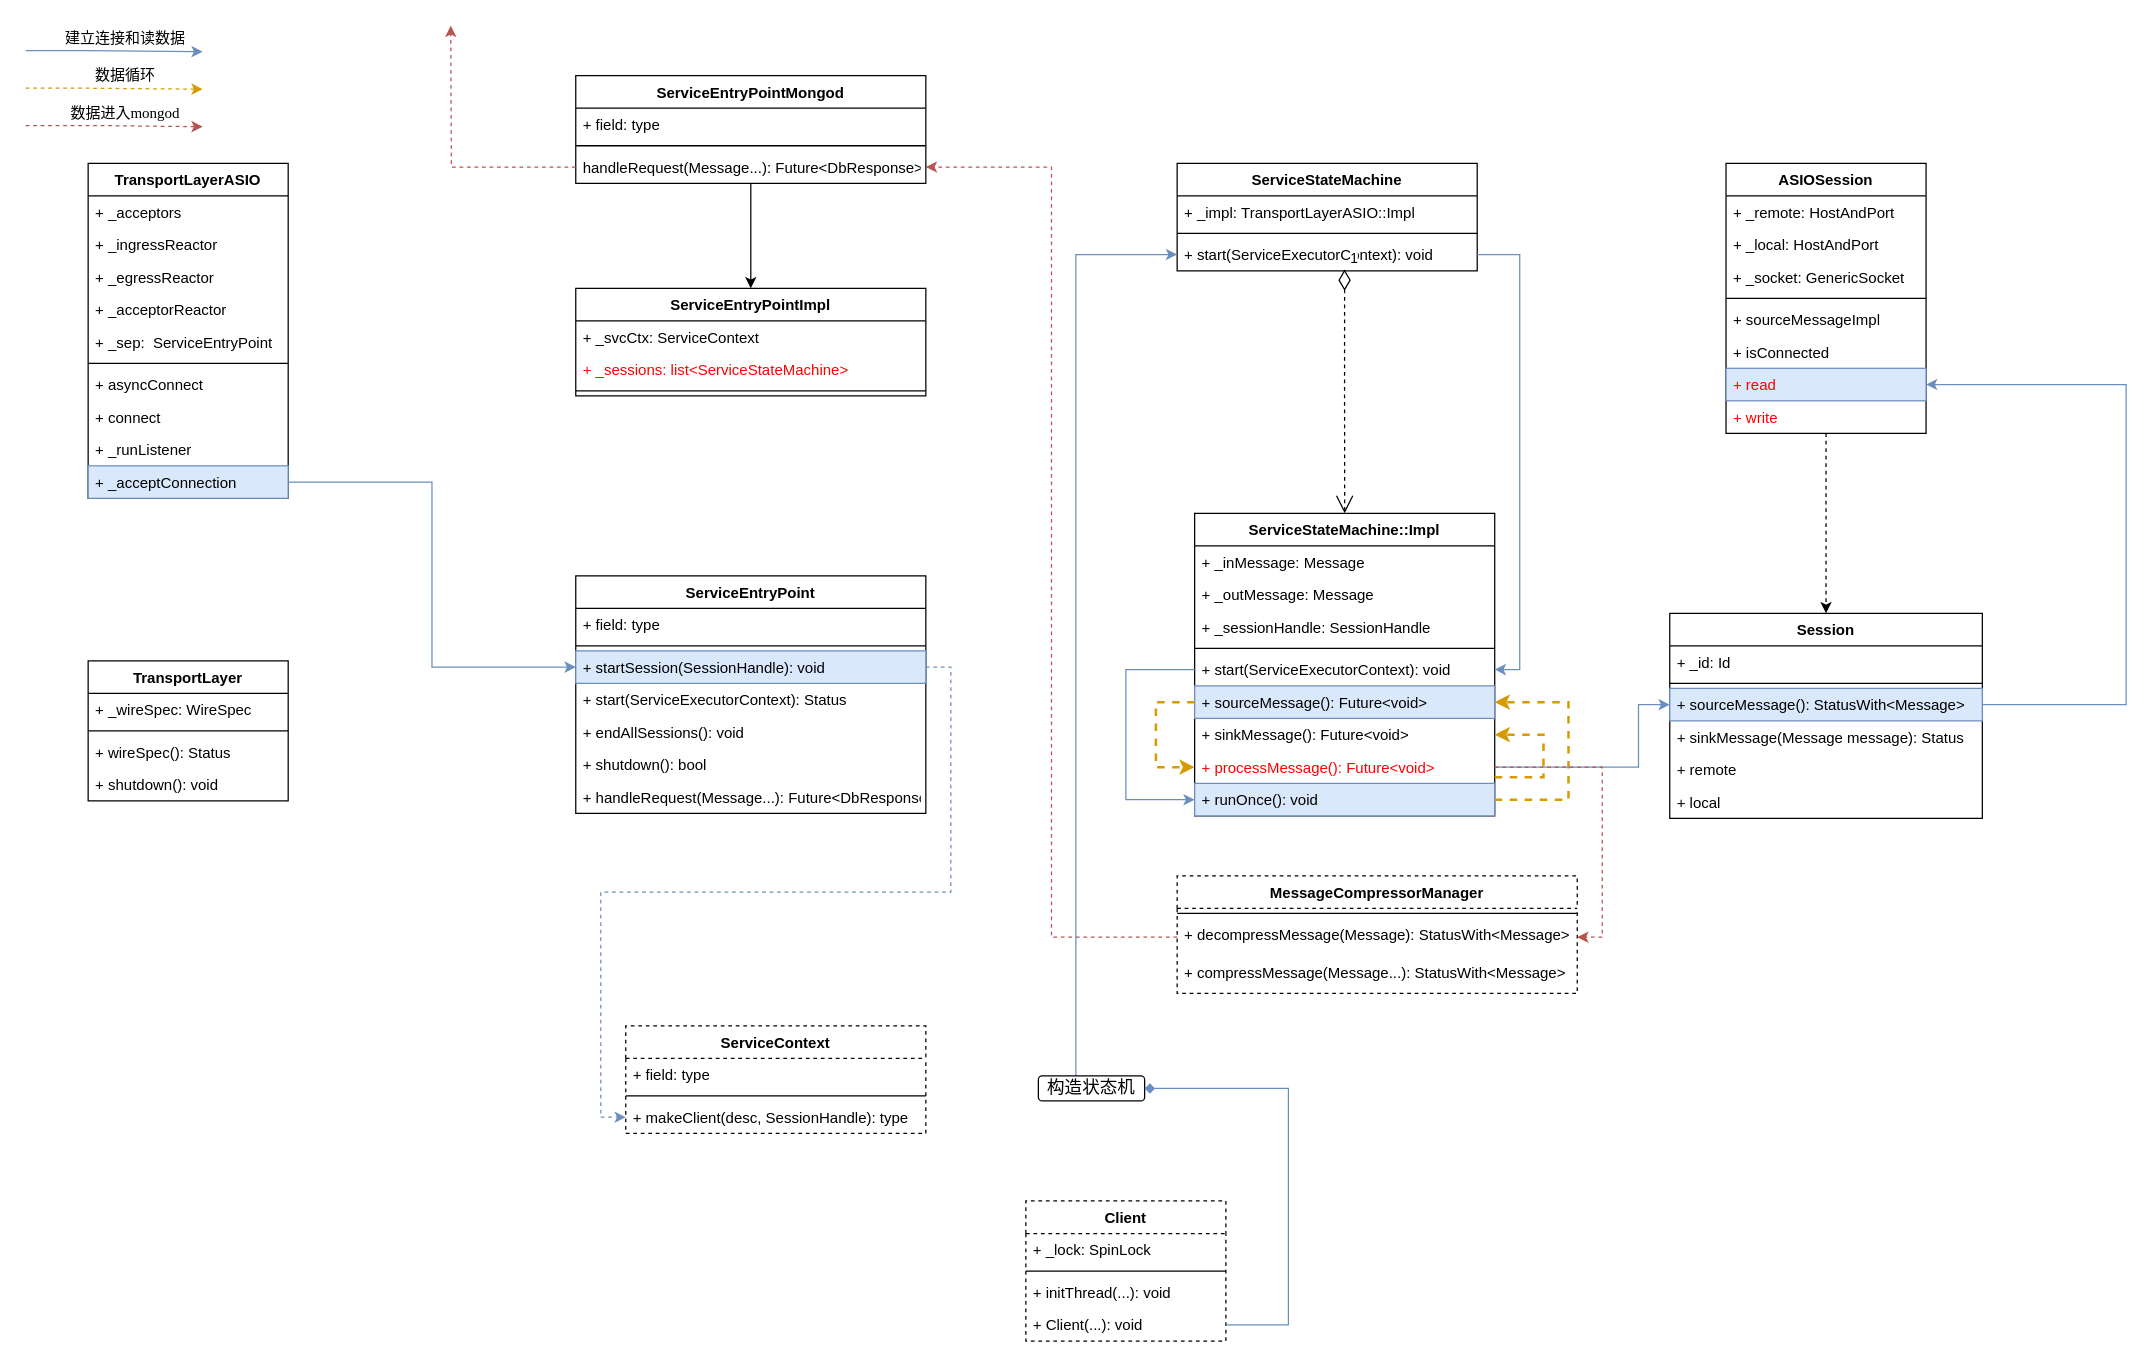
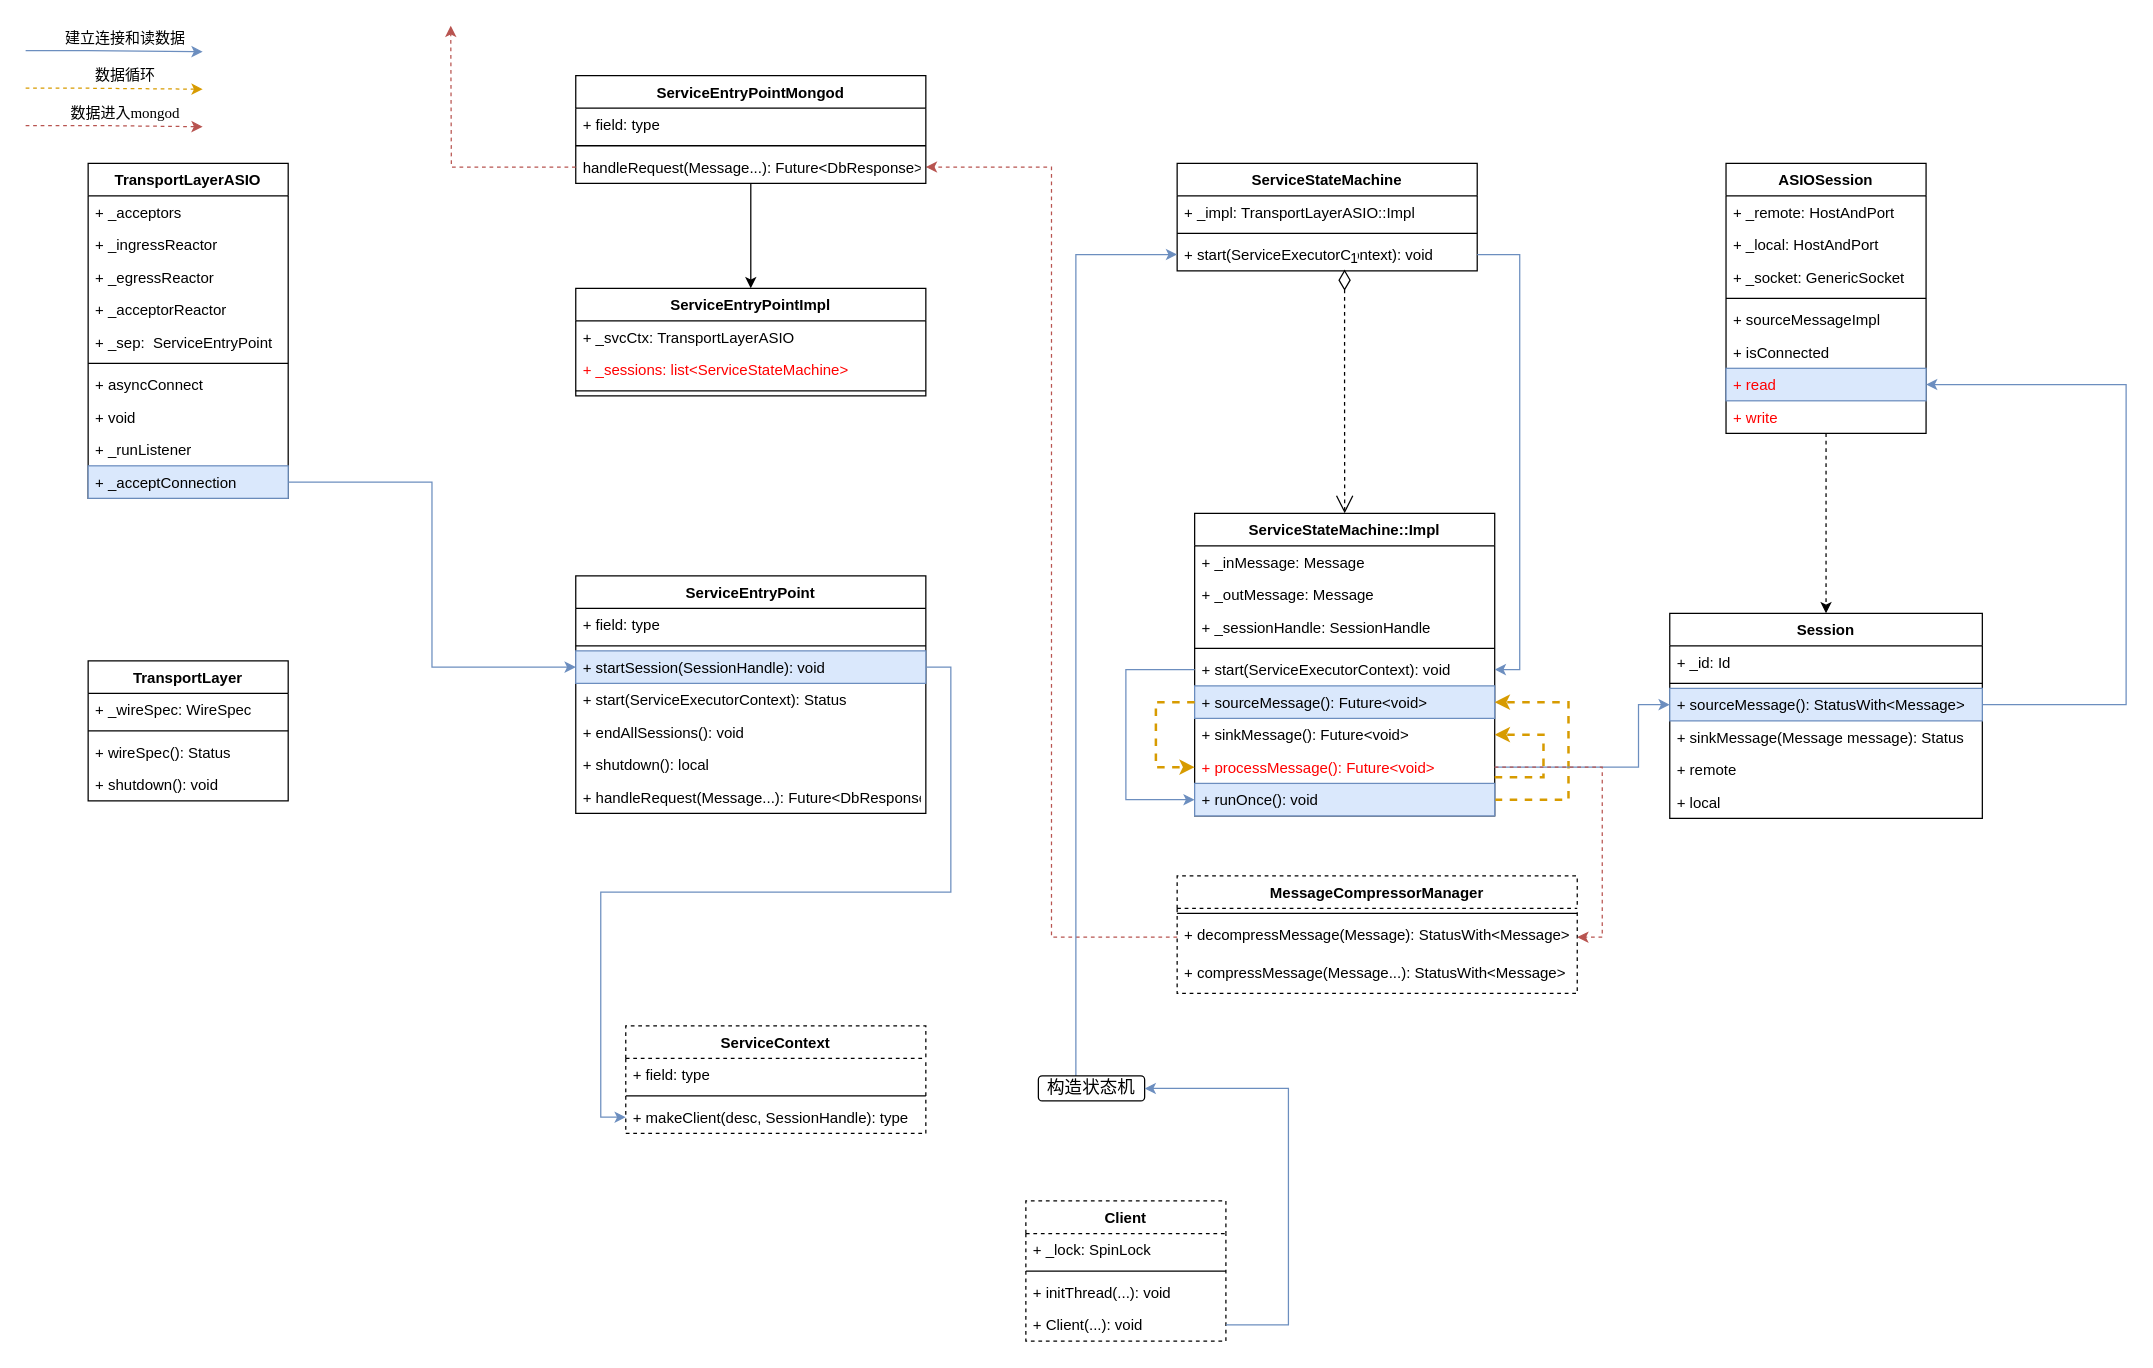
node "+ _svcCtx: ServiceContext": label "+ _svcCtx: ServiceContext" -> "+ _svcCtx: TransportLayerASIO"
node "+ connect": label "+ connect" -> "+ void"
node "+ shutdown(): bool": label "+ shutdown(): bool" -> "+ shutdown(): local"
edge "+ startSession(SessionHandle): void" -> "+ makeClient(desc, SessionHandle): type": style dashed -> solid
edge "+ Client(...): void" -> "构造状态机": arrowhead diamond -> classic
